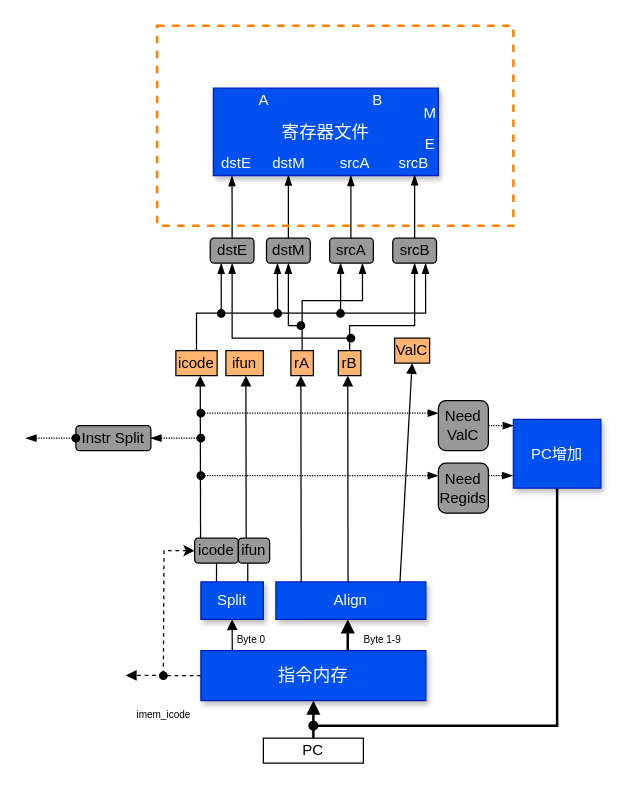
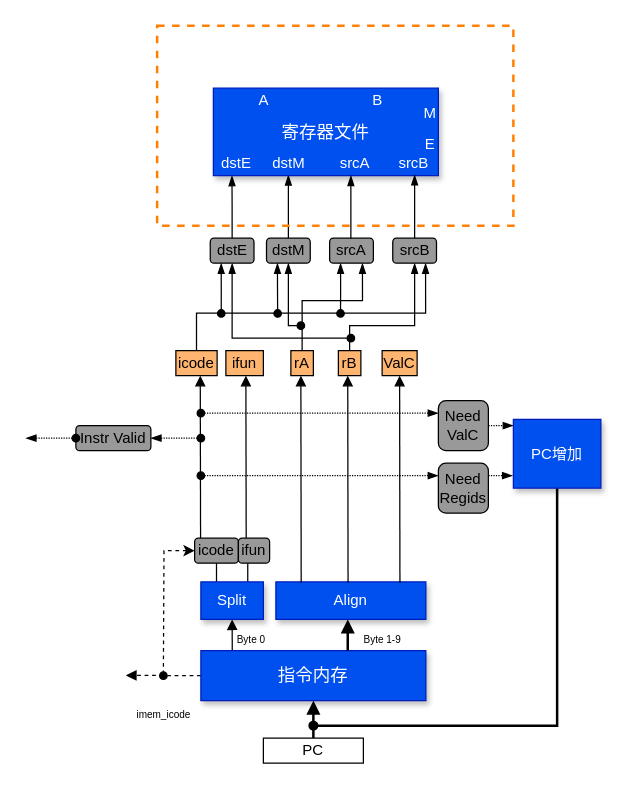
node "ValC": moved (412, 351) -> (399, 363)
node "Instr Split": label "Instr Split" -> "Instr Valid"
